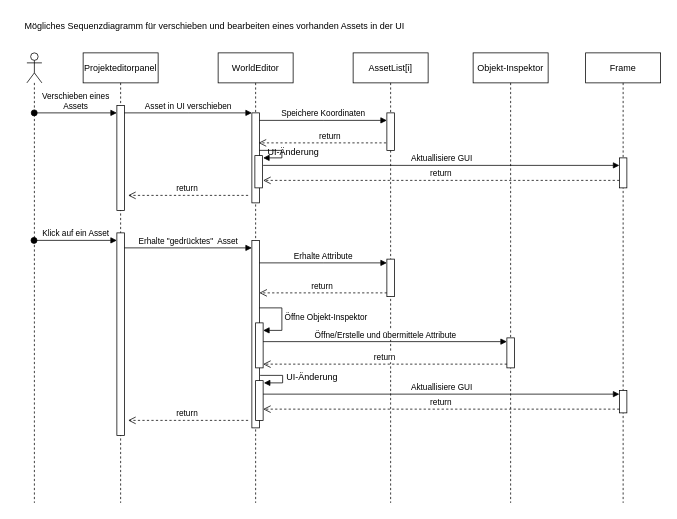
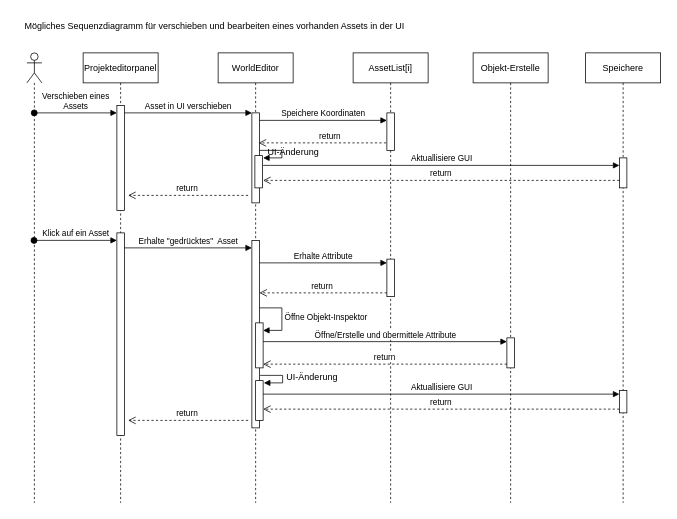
node "Objekt-Inspektor": label "Objekt-Inspektor" -> "Objekt-Erstelle"
node "Frame": label "Frame" -> "Speichere"
